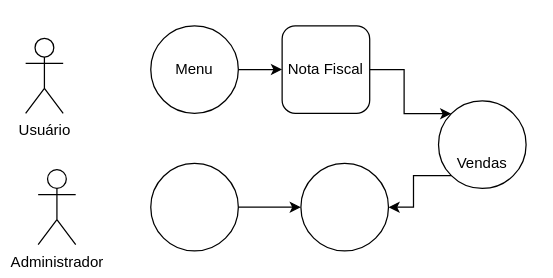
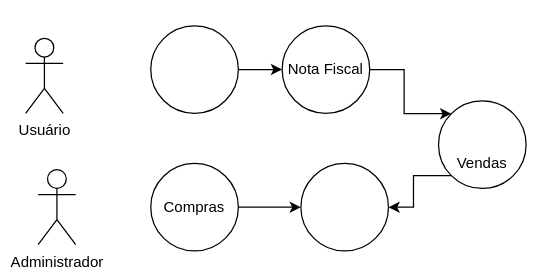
node "Menu": removed
node "Nota Fiscal": shape rounded rectangle -> ellipse
node "Compras": added
